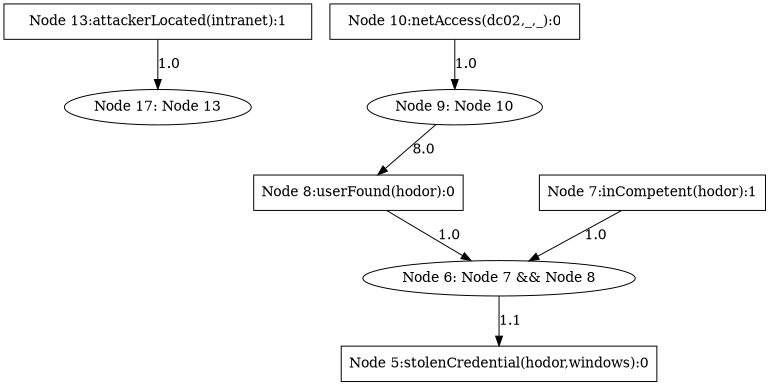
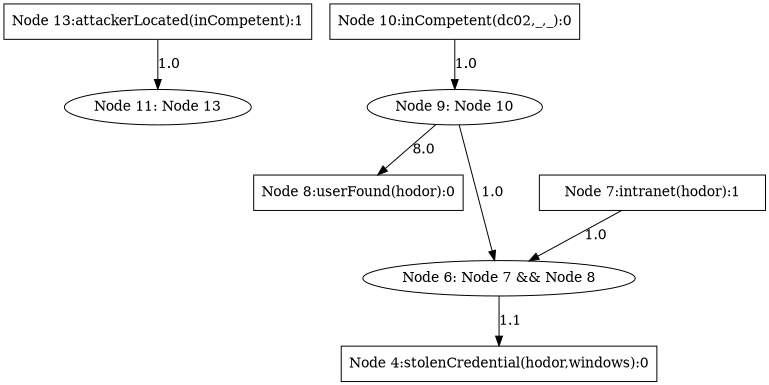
node "Node 13:attackerLocated(intranet):1": label "Node 13:attackerLocated(intranet):1" -> "Node 13:attackerLocated(inCompetent):1"
node "Node 10:netAccess(dc02,_,_):0": label "Node 10:netAccess(dc02,_,_):0" -> "Node 10:inCompetent(dc02,_,_):0"
node "Node 17: Node 13": label "Node 17: Node 13" -> "Node 11: Node 13"
node "Node 7:inCompetent(hodor):1": label "Node 7:inCompetent(hodor):1" -> "Node 7:intranet(hodor):1"
edge "Node 8:userFound(hodor):0" -> "Node 6: Node 7 && Node 8": now "Node 9: Node 10" -> "Node 6: Node 7 && Node 8"
node "Node 5:stolenCredential(hodor,windows):0": label "Node 5:stolenCredential(hodor,windows):0" -> "Node 4:stolenCredential(hodor,windows):0"
